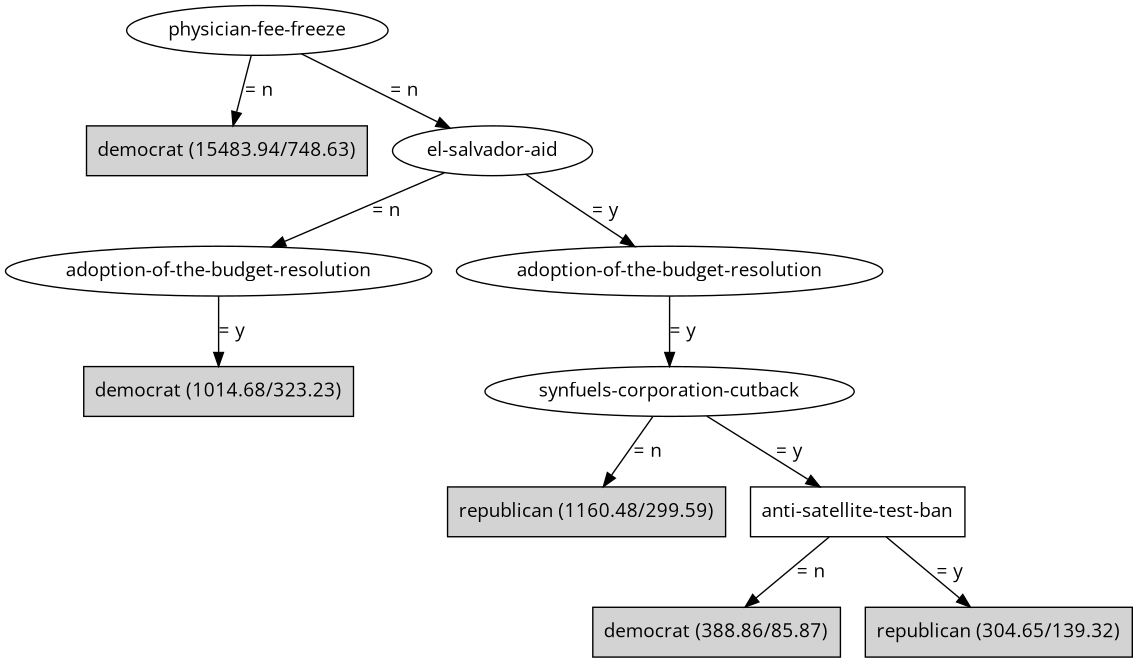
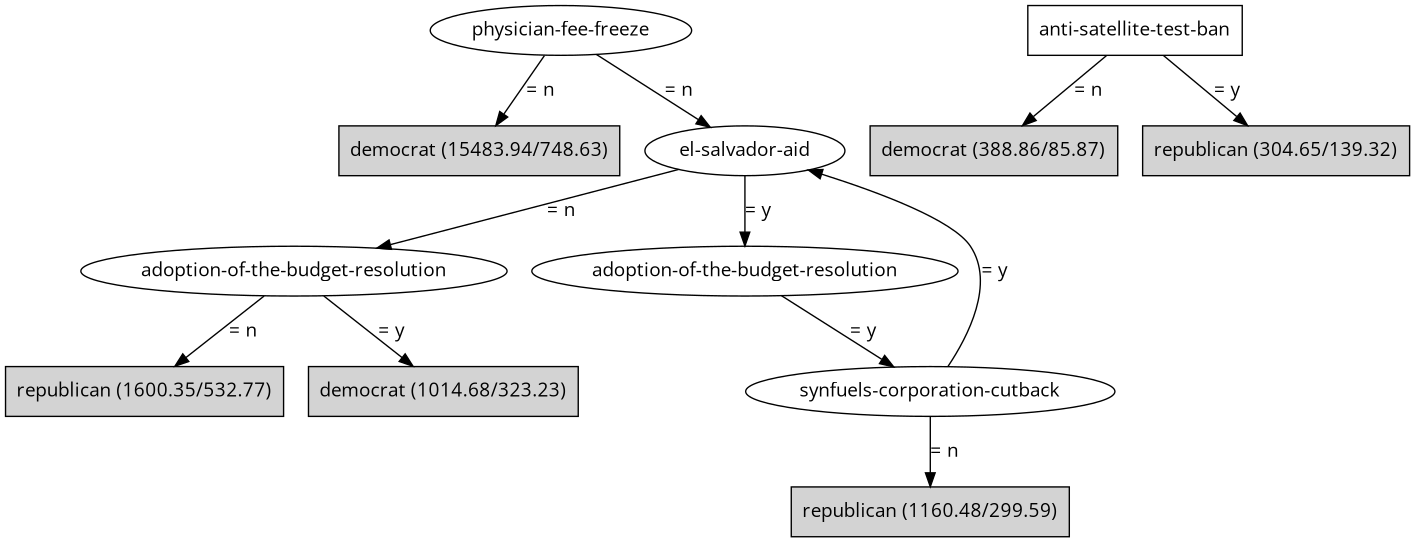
node "republican (1600.35/532.77)": added
edge "synfuels-corporation-cutback" -> "anti-satellite-test-ban": now "synfuels-corporation-cutback" -> "el-salvador-aid"
